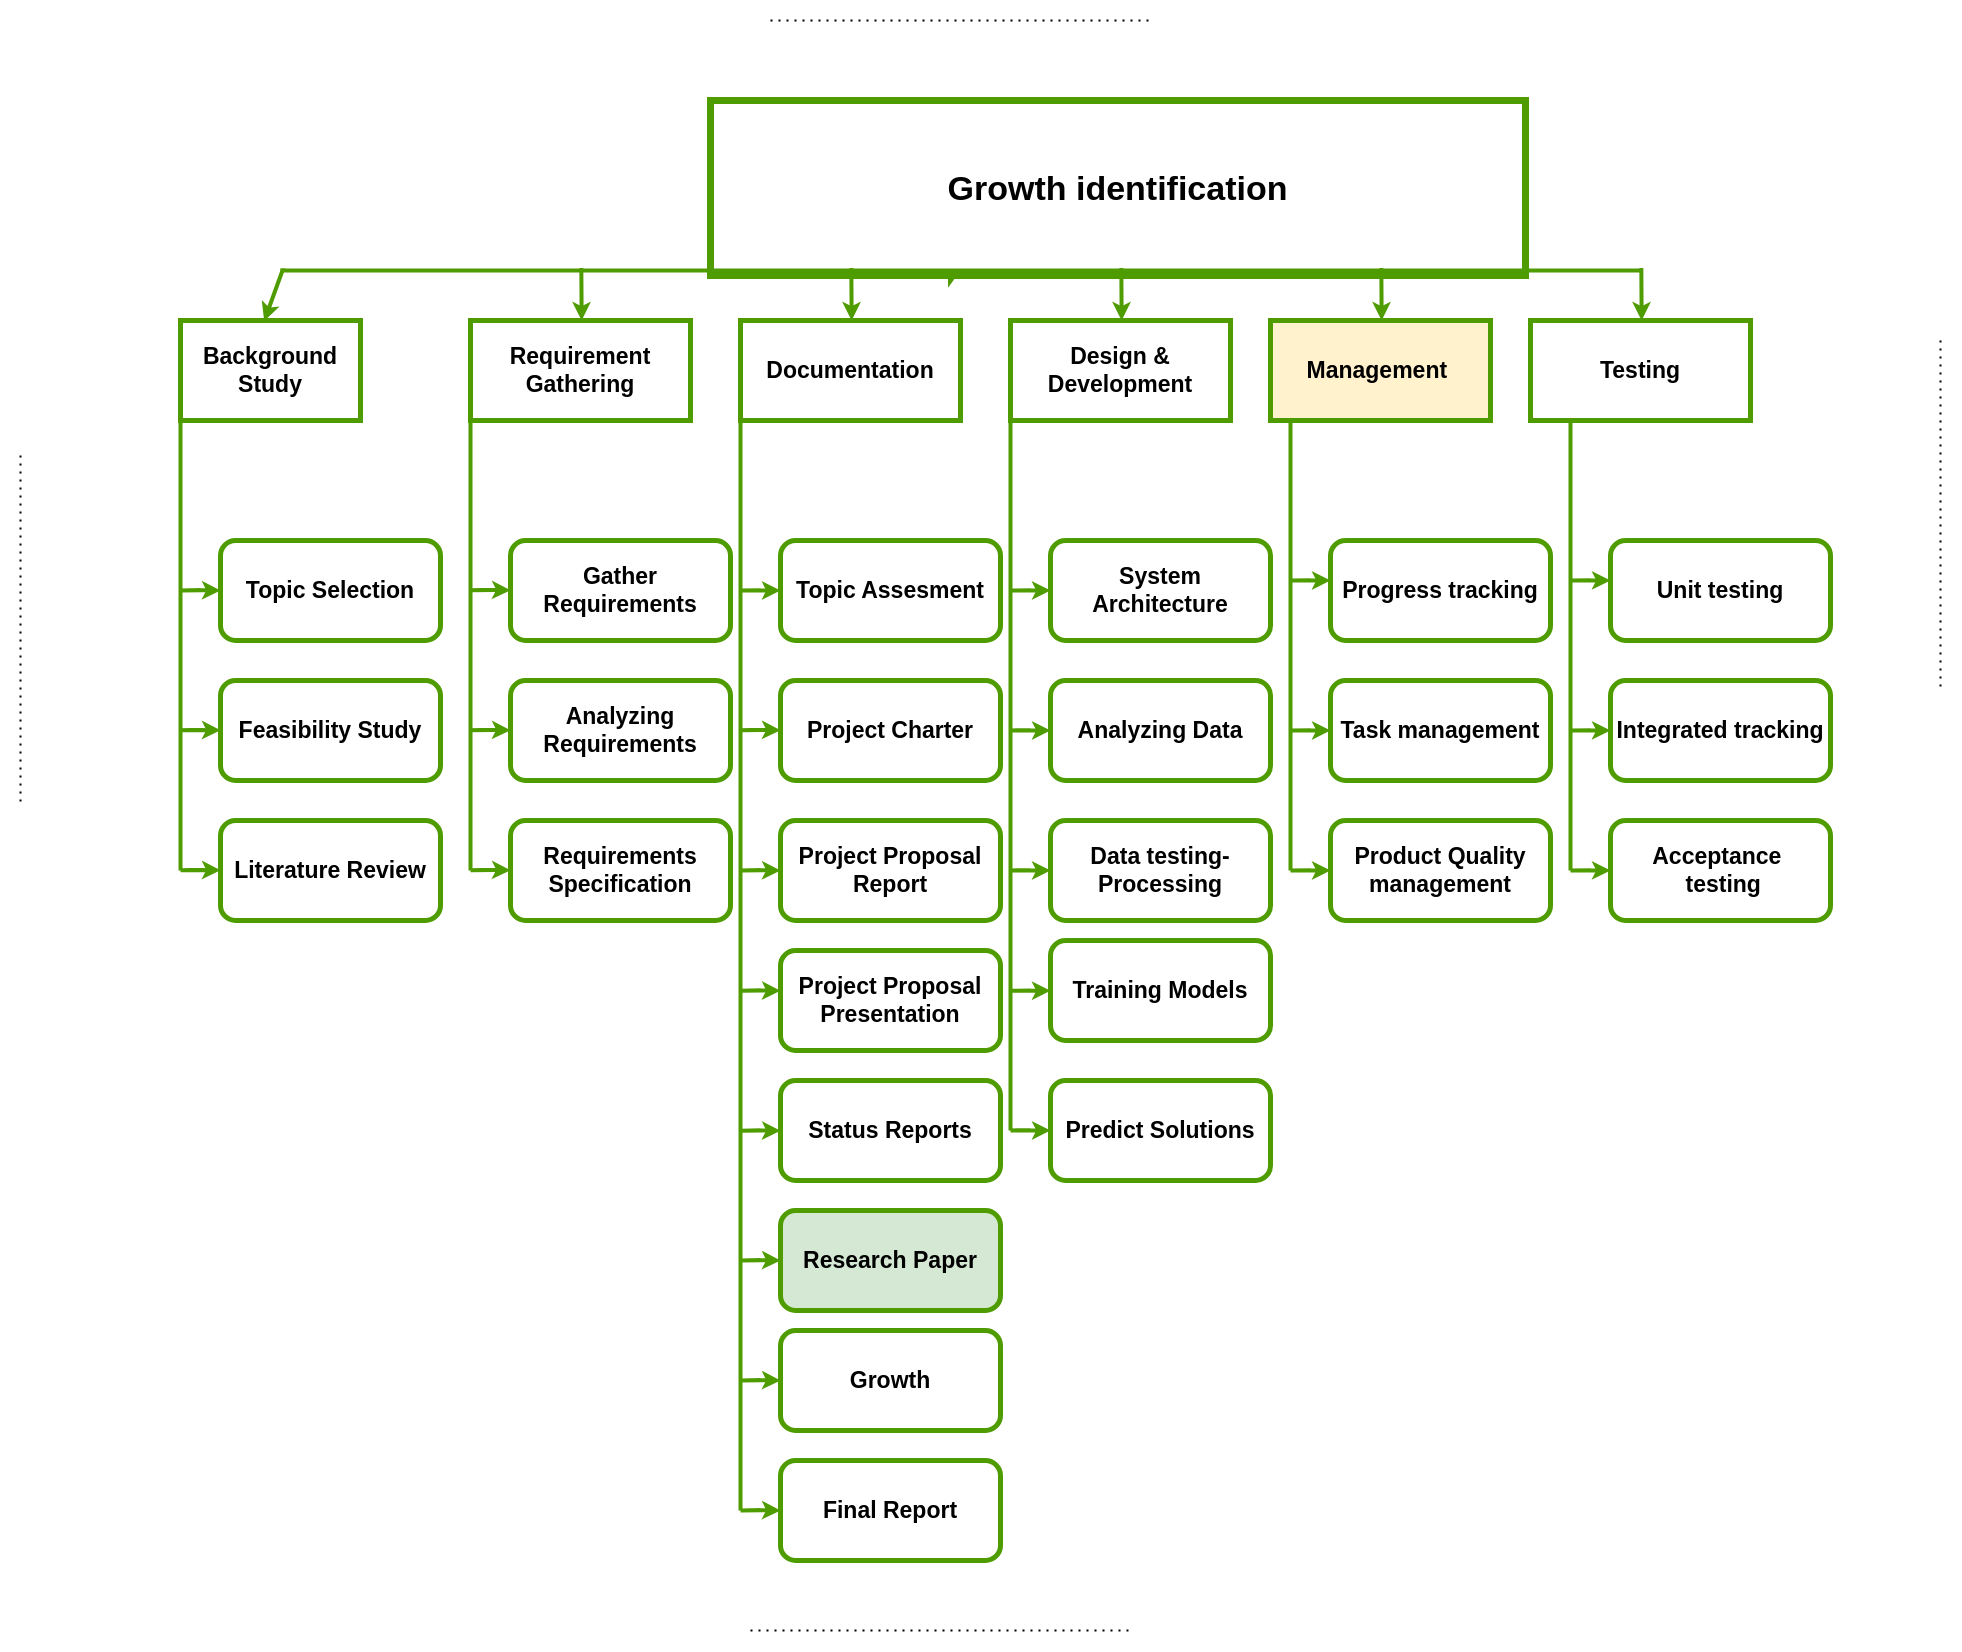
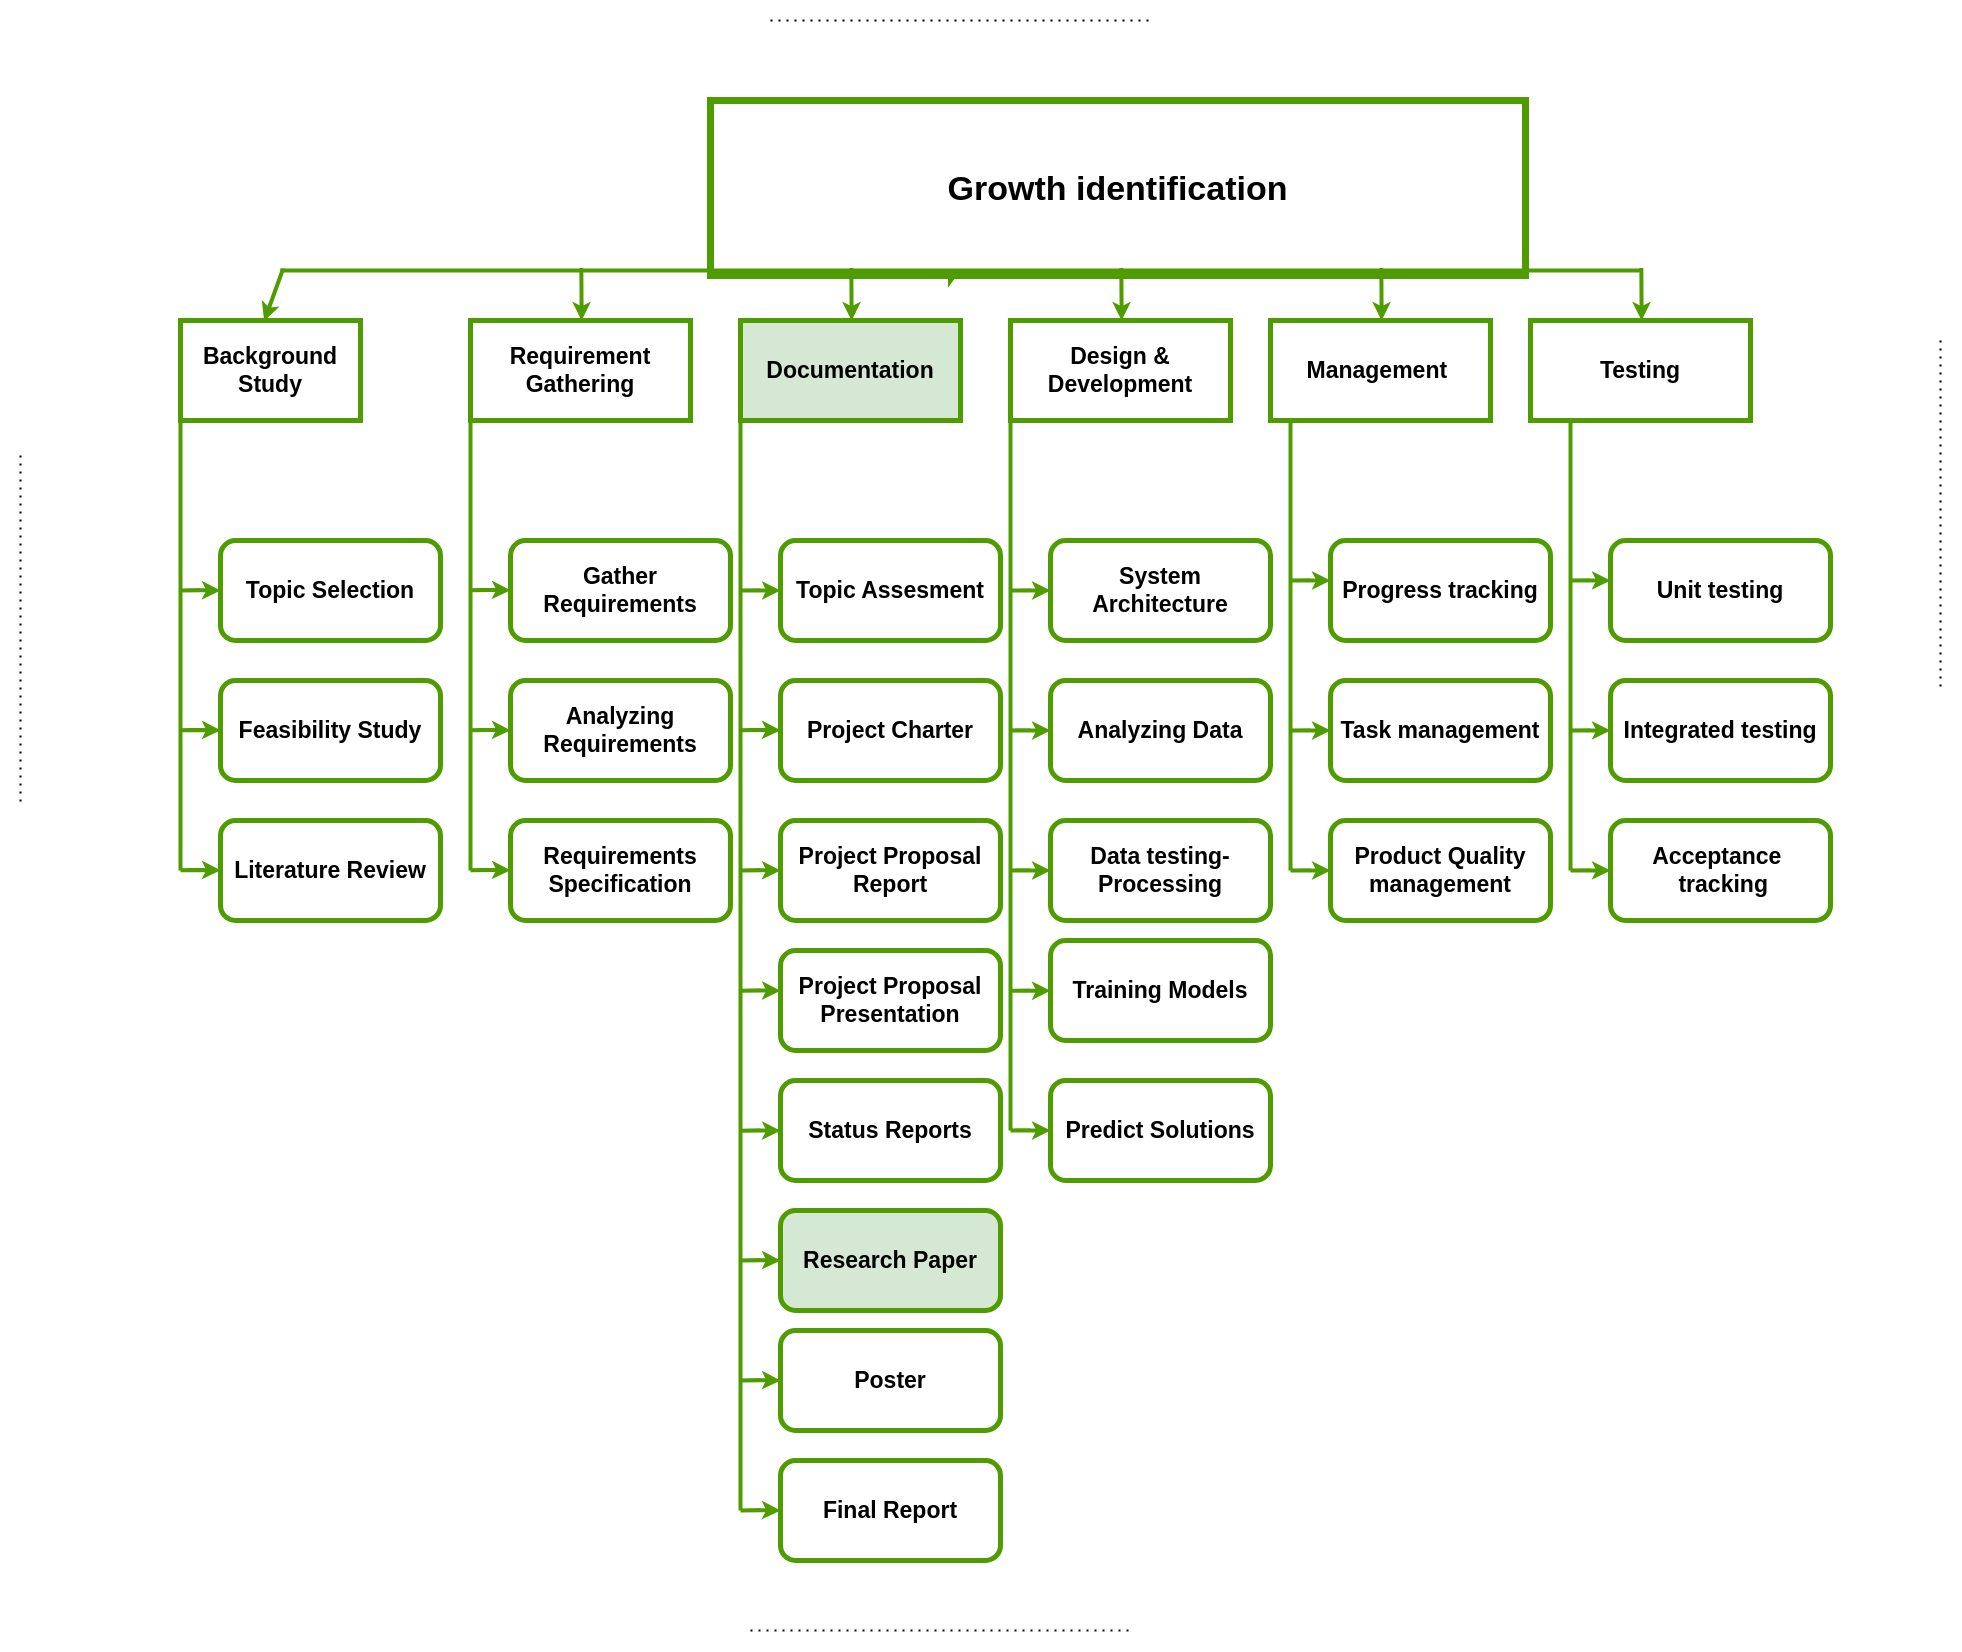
node "Documentation": fillcolor #ffffff -> #d5e8d4
node "Management": fillcolor #fff2cc -> #ffffff
node "Integrated tracking": label "Integrated tracking" -> "Integrated testing"
node "Acceptance testing": label "Acceptance testing" -> "Acceptance tracking"
node "Growth": label "Growth" -> "Poster"
